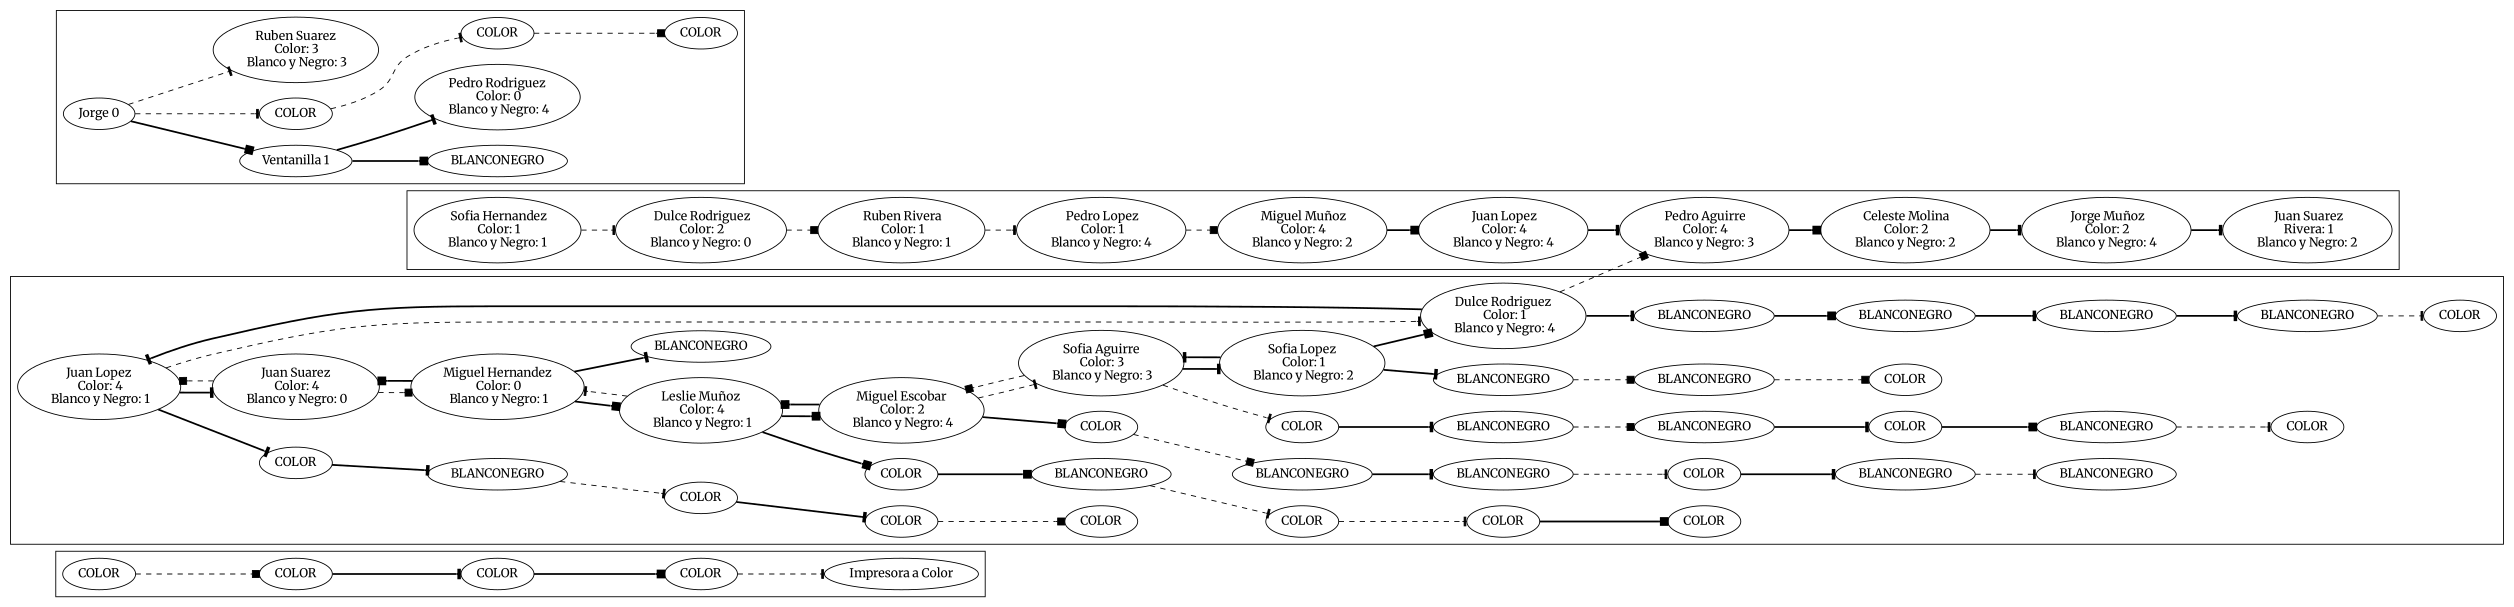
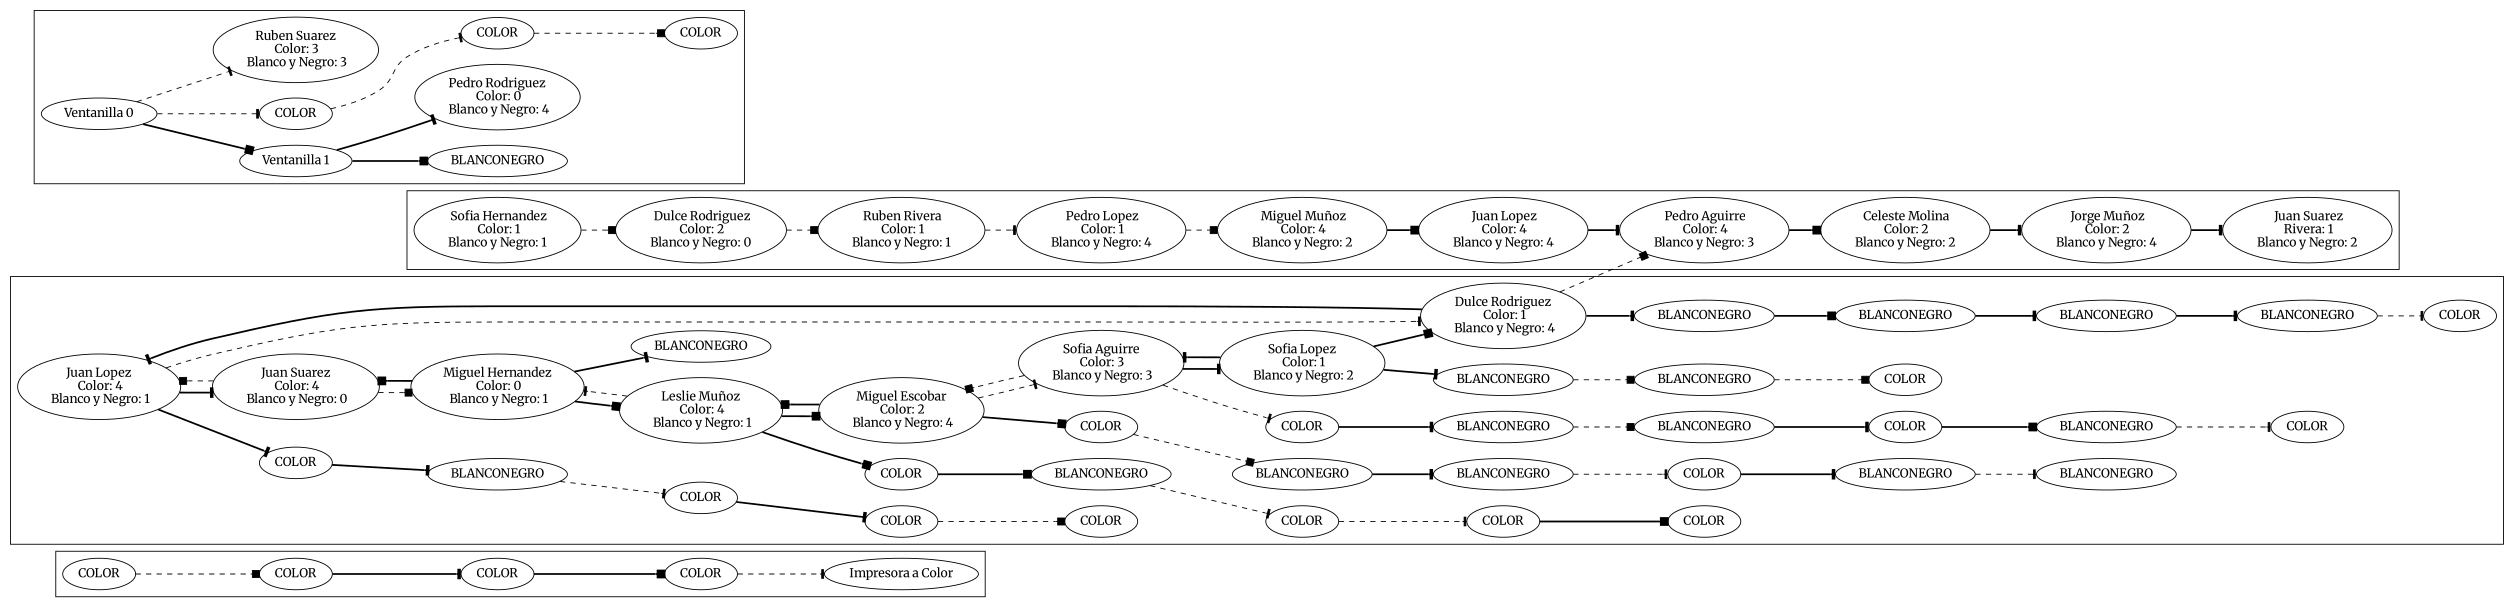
node "Jorge 0": label "Jorge 0" -> "Ventanilla 0"
edge "Sofia Hernandez Color: 1 Blanco y Negro: 1" -> "Dulce Rodriguez Color: 2 Blanco y Negro: 0": arrowhead tee -> box
